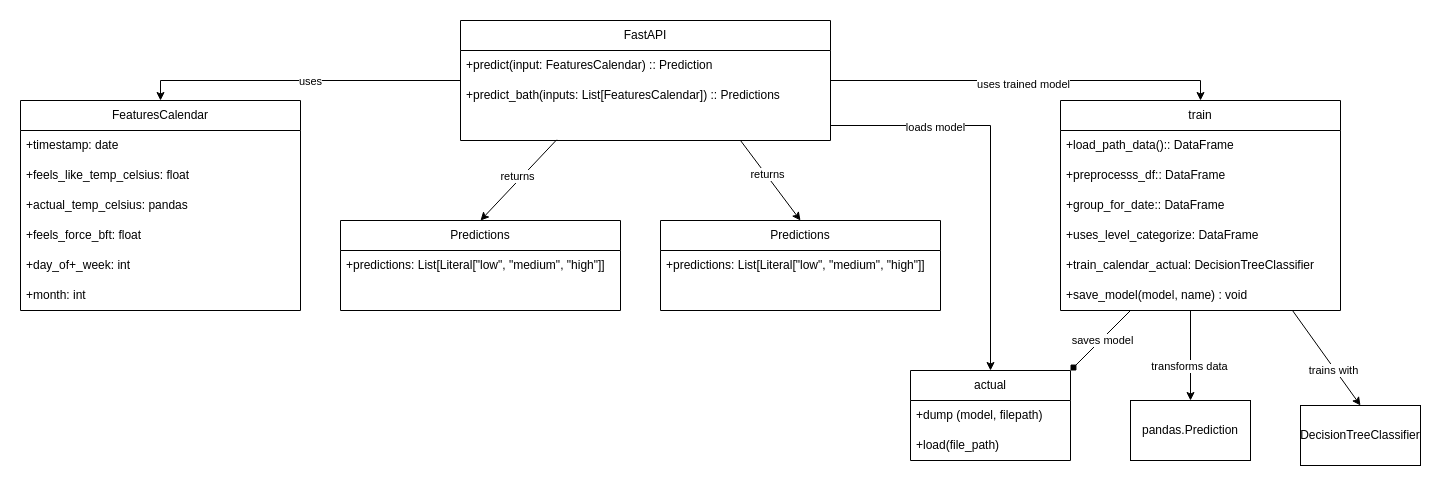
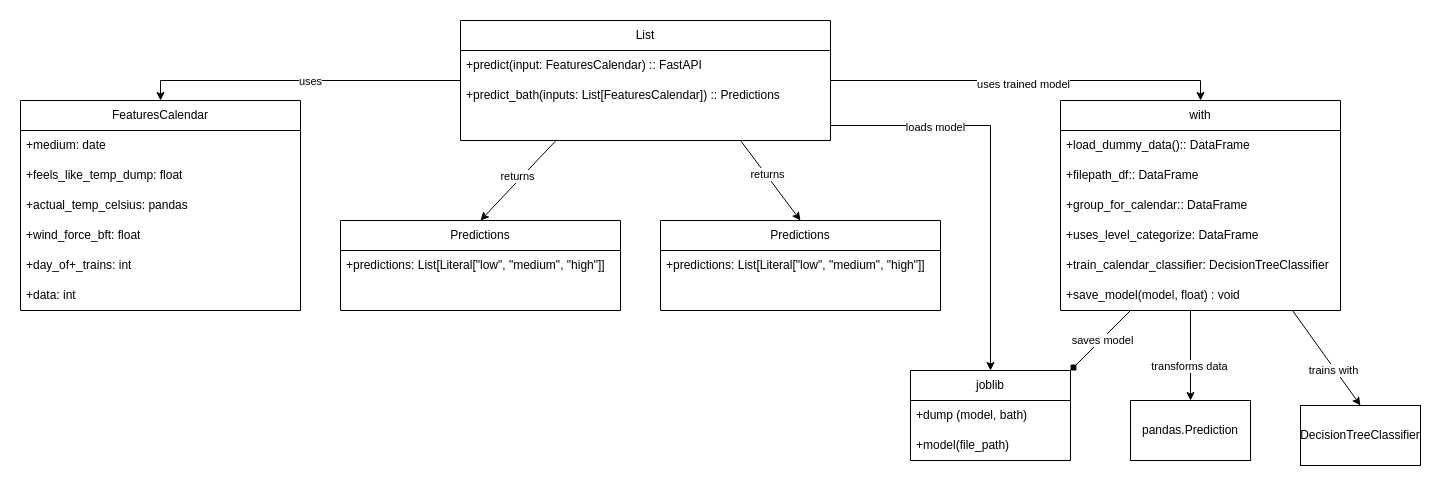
node "FastAPI": label "FastAPI" -> "List"
node "+predict(input: FeaturesCalendar) :: Prediction": label "+predict(input: FeaturesCalendar) :: Prediction" -> "+predict(input: FeaturesCalendar) :: FastAPI"
node "train": label "train" -> "with"
node "+timestamp: date": label "+timestamp: date" -> "+medium: date"
node "+load_path_data():: DataFrame": label "+load_path_data():: DataFrame" -> "+load_dummy_data():: DataFrame"
node "+feels_like_temp_celsius: float": label "+feels_like_temp_celsius: float" -> "+feels_like_temp_dump: float"
node "+preprocesss_df:: DataFrame": label "+preprocesss_df:: DataFrame" -> "+filepath_df:: DataFrame"
node "+group_for_date:: DataFrame": label "+group_for_date:: DataFrame" -> "+group_for_calendar:: DataFrame"
node "+feels_force_bft: float": label "+feels_force_bft: float" -> "+wind_force_bft: float"
node "+day_of+_week: int": label "+day_of+_week: int" -> "+day_of+_trains: int"
node "+train_calendar_actual: DecisionTreeClassifier": label "+train_calendar_actual: DecisionTreeClassifier" -> "+train_calendar_classifier: DecisionTreeClassifier"
node "+month: int": label "+month: int" -> "+data: int"
node "+save_model(model, name) : void": label "+save_model(model, name) : void" -> "+save_model(model, float) : void"
node "actual": label "actual" -> "joblib"
node "+dump (model, filepath)": label "+dump (model, filepath)" -> "+dump (model, bath)"
node "+load(file_path)": label "+load(file_path)" -> "+model(file_path)"
